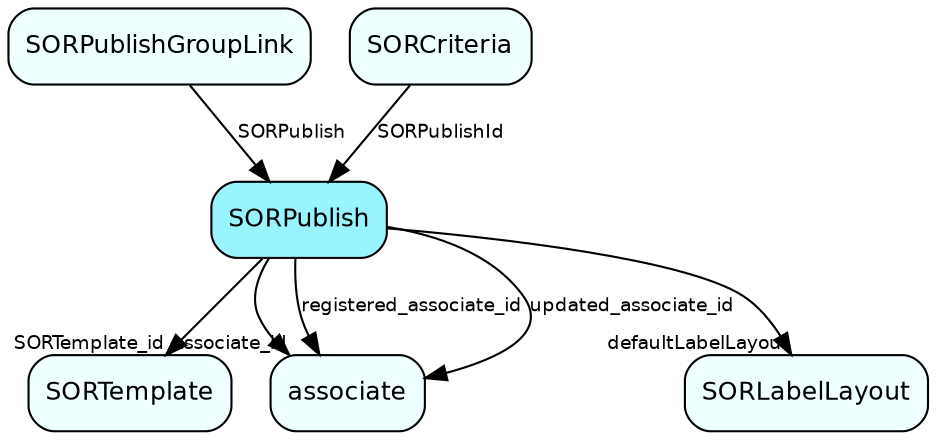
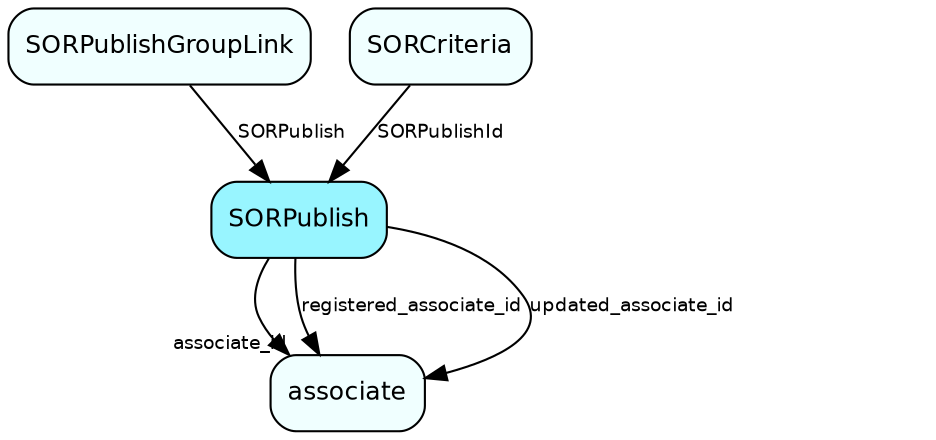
node "SORTemplate": removed
node "SORLabelLayout": removed
